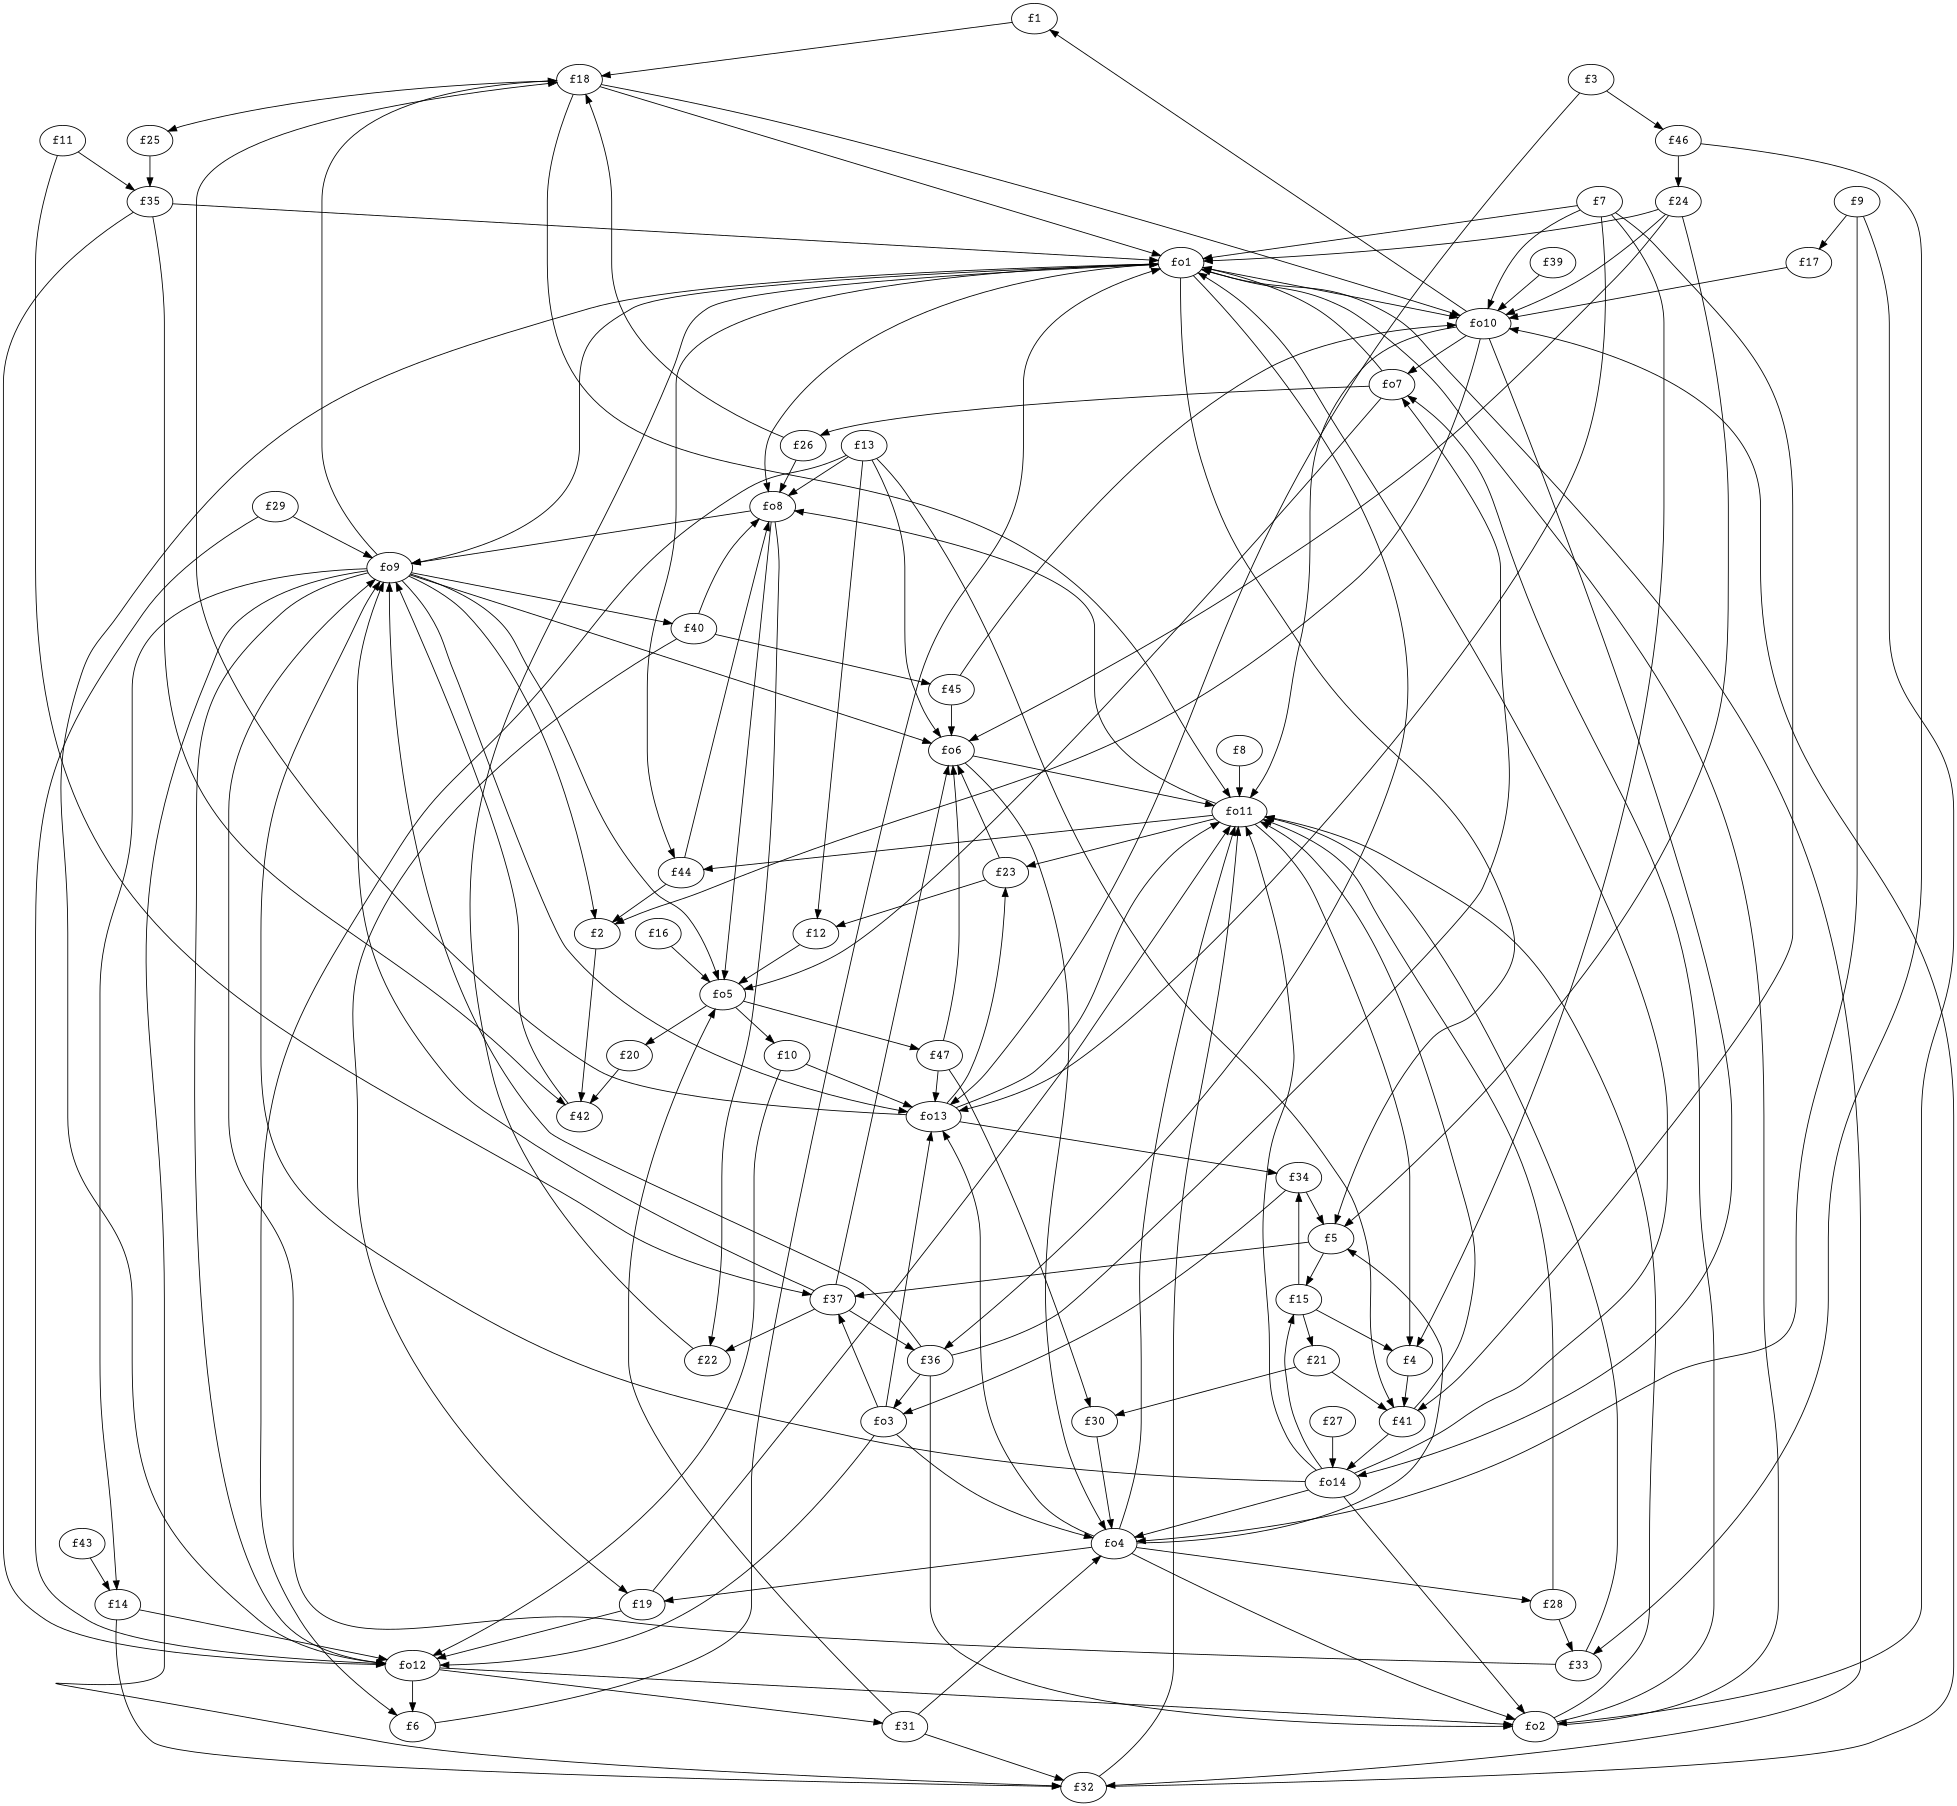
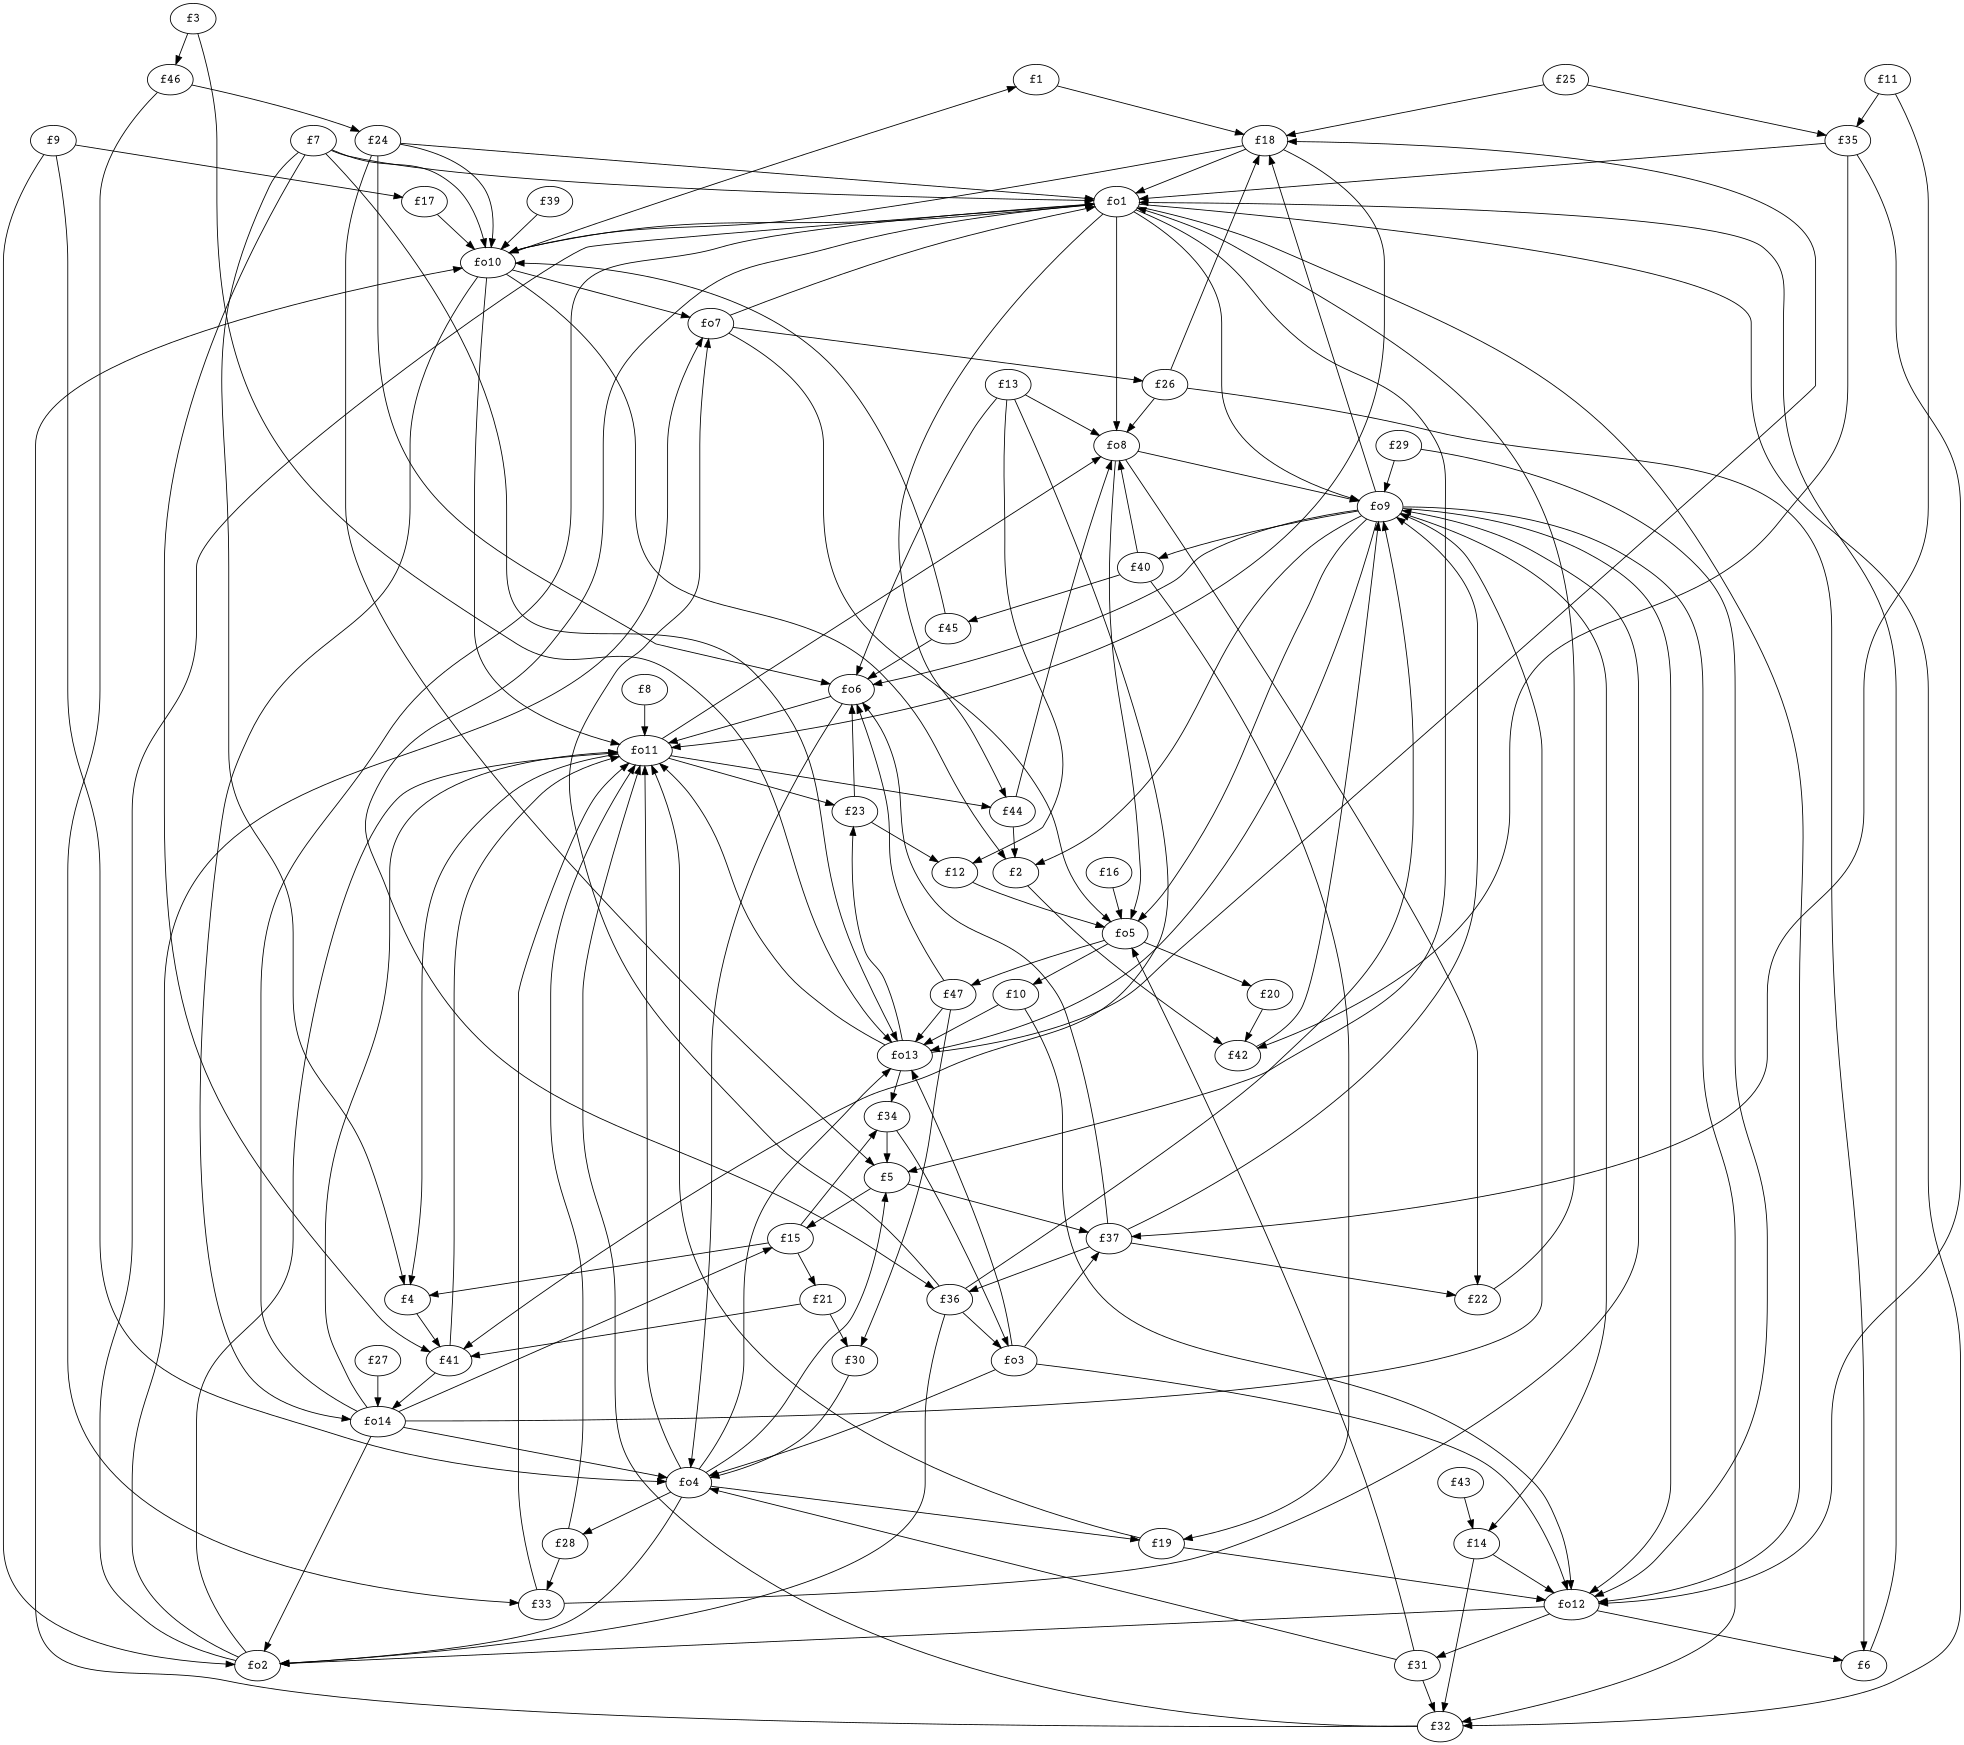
edge "f18" -> "f25": reversed
edge "f13" -> "f6": now "f26" -> "f6"
